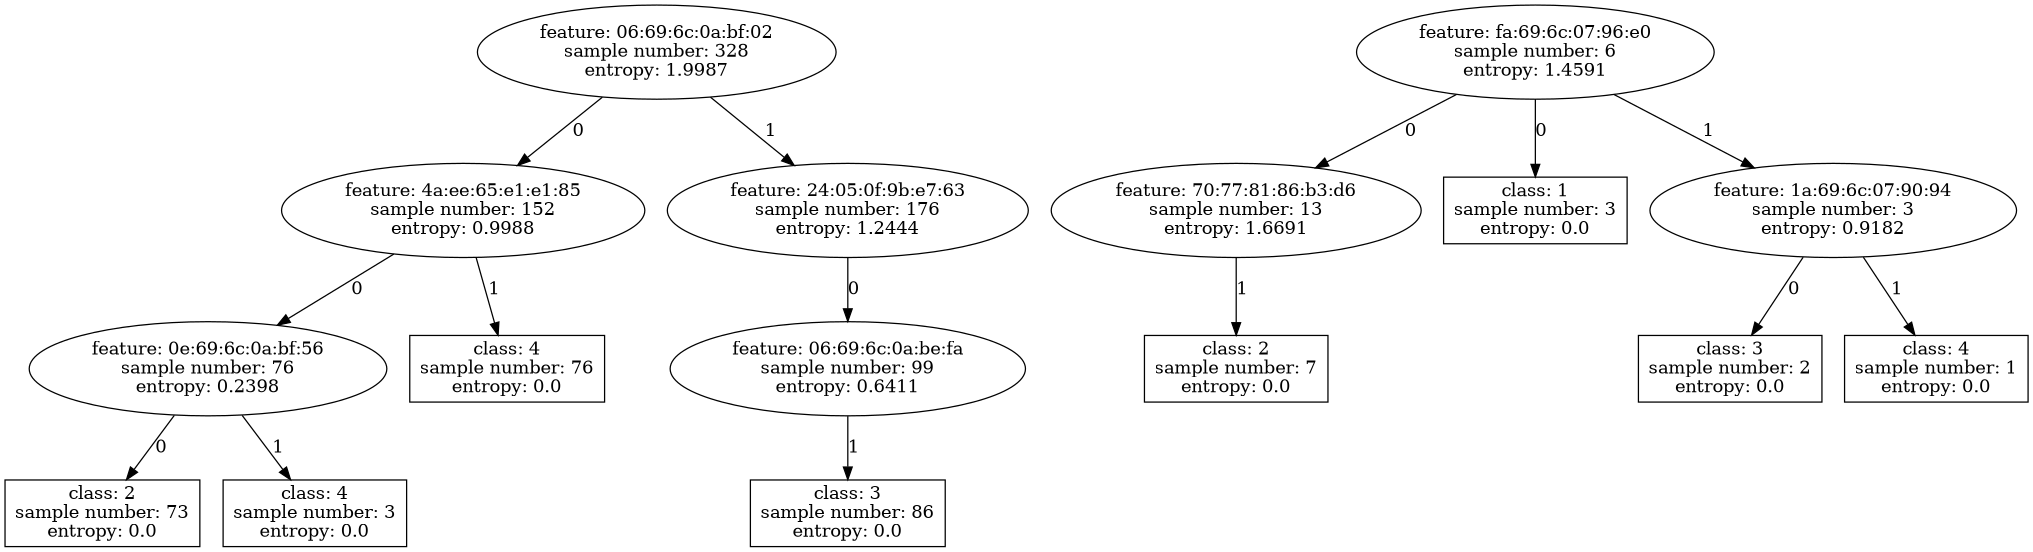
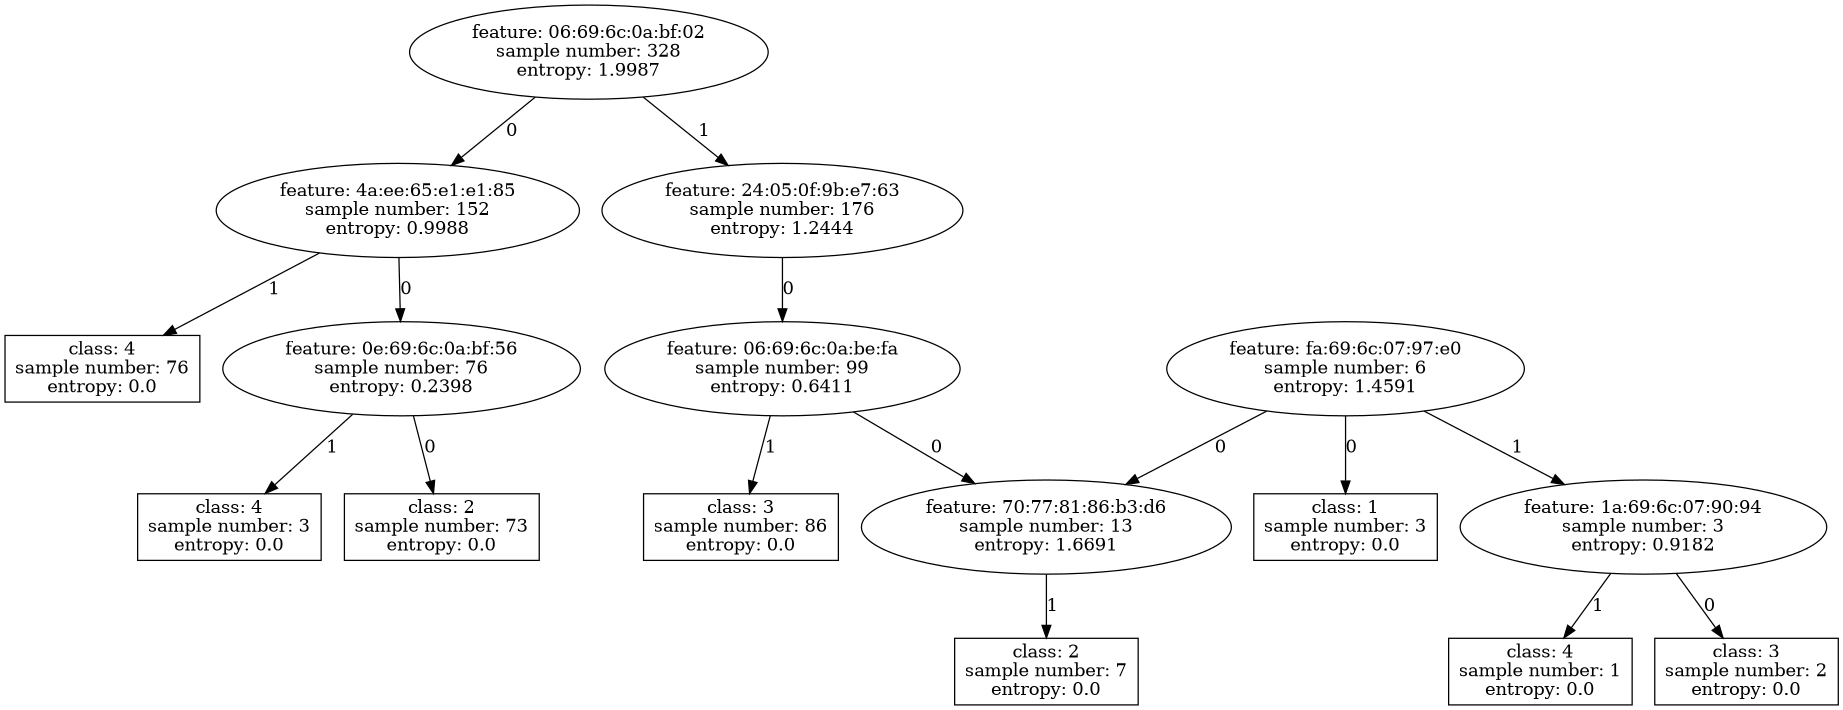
node "feature: fa:69:6c:07:96:e0 sample number: 6 entropy: 1.4591": label "feature: fa:69:6c:07:96:e0 sample number: 6 entropy: 1.4591" -> "feature: fa:69:6c:07:97:e0 sample number: 6 entropy: 1.4591"
edge "feature: 06:69:6c:0a:be:fa sample number: 99 entropy: 0.6411" -> "feature: 70:77:81:86:b3:d6 sample number: 13 entropy: 1.6691": added, label "0"
